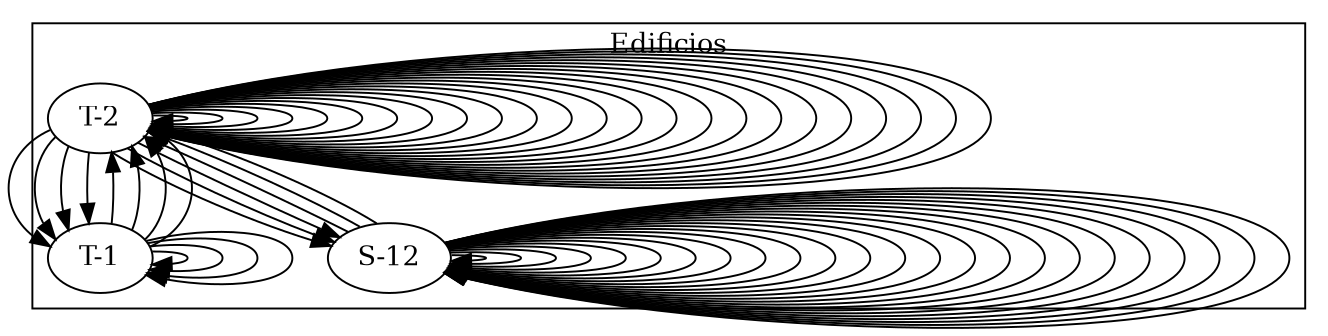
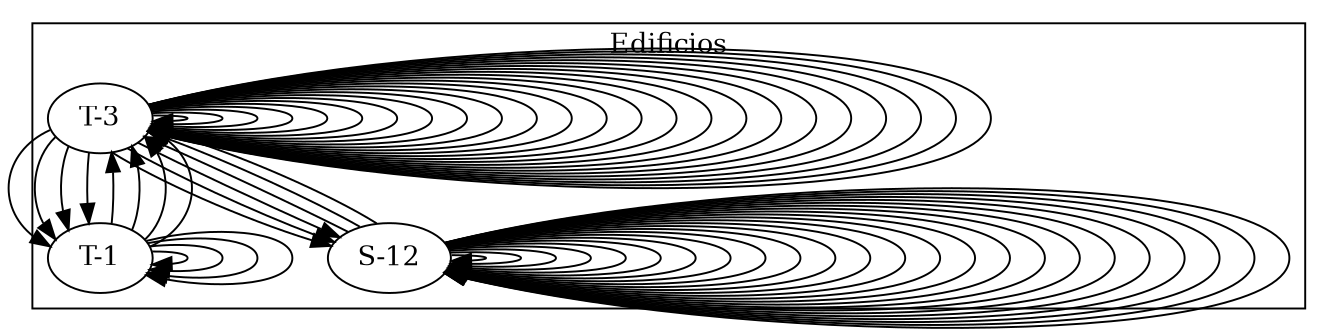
node "T-2": label "T-2" -> "T-3"
